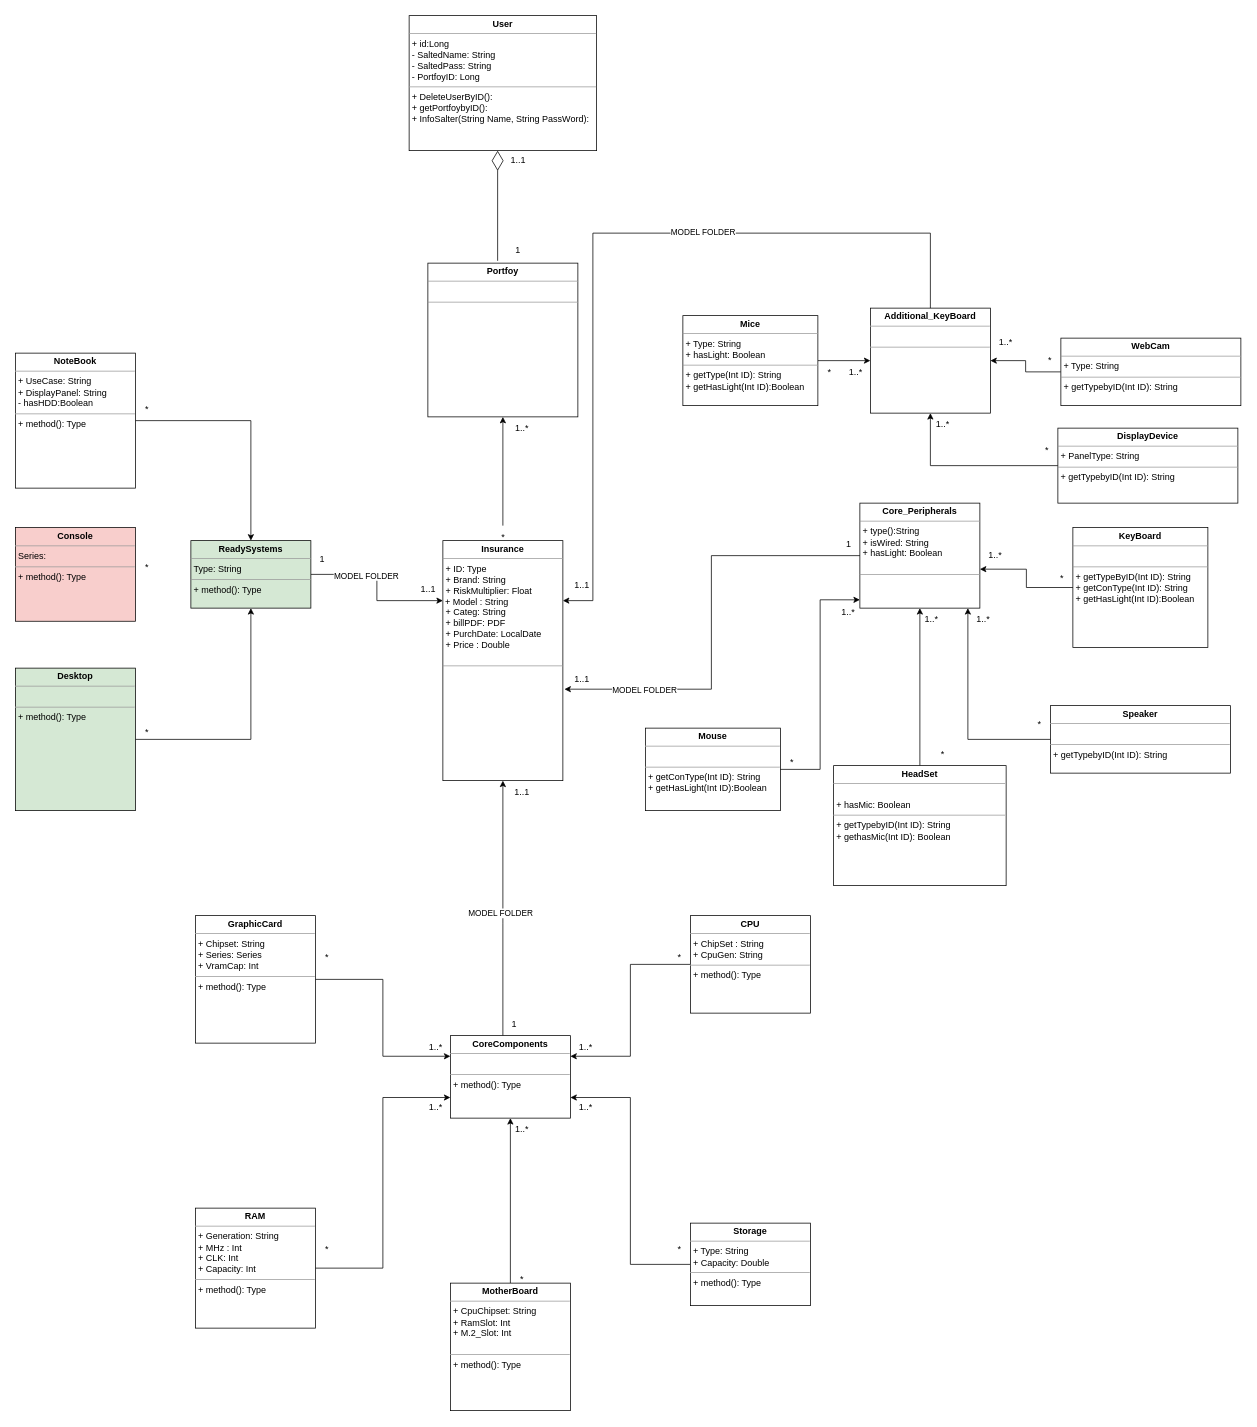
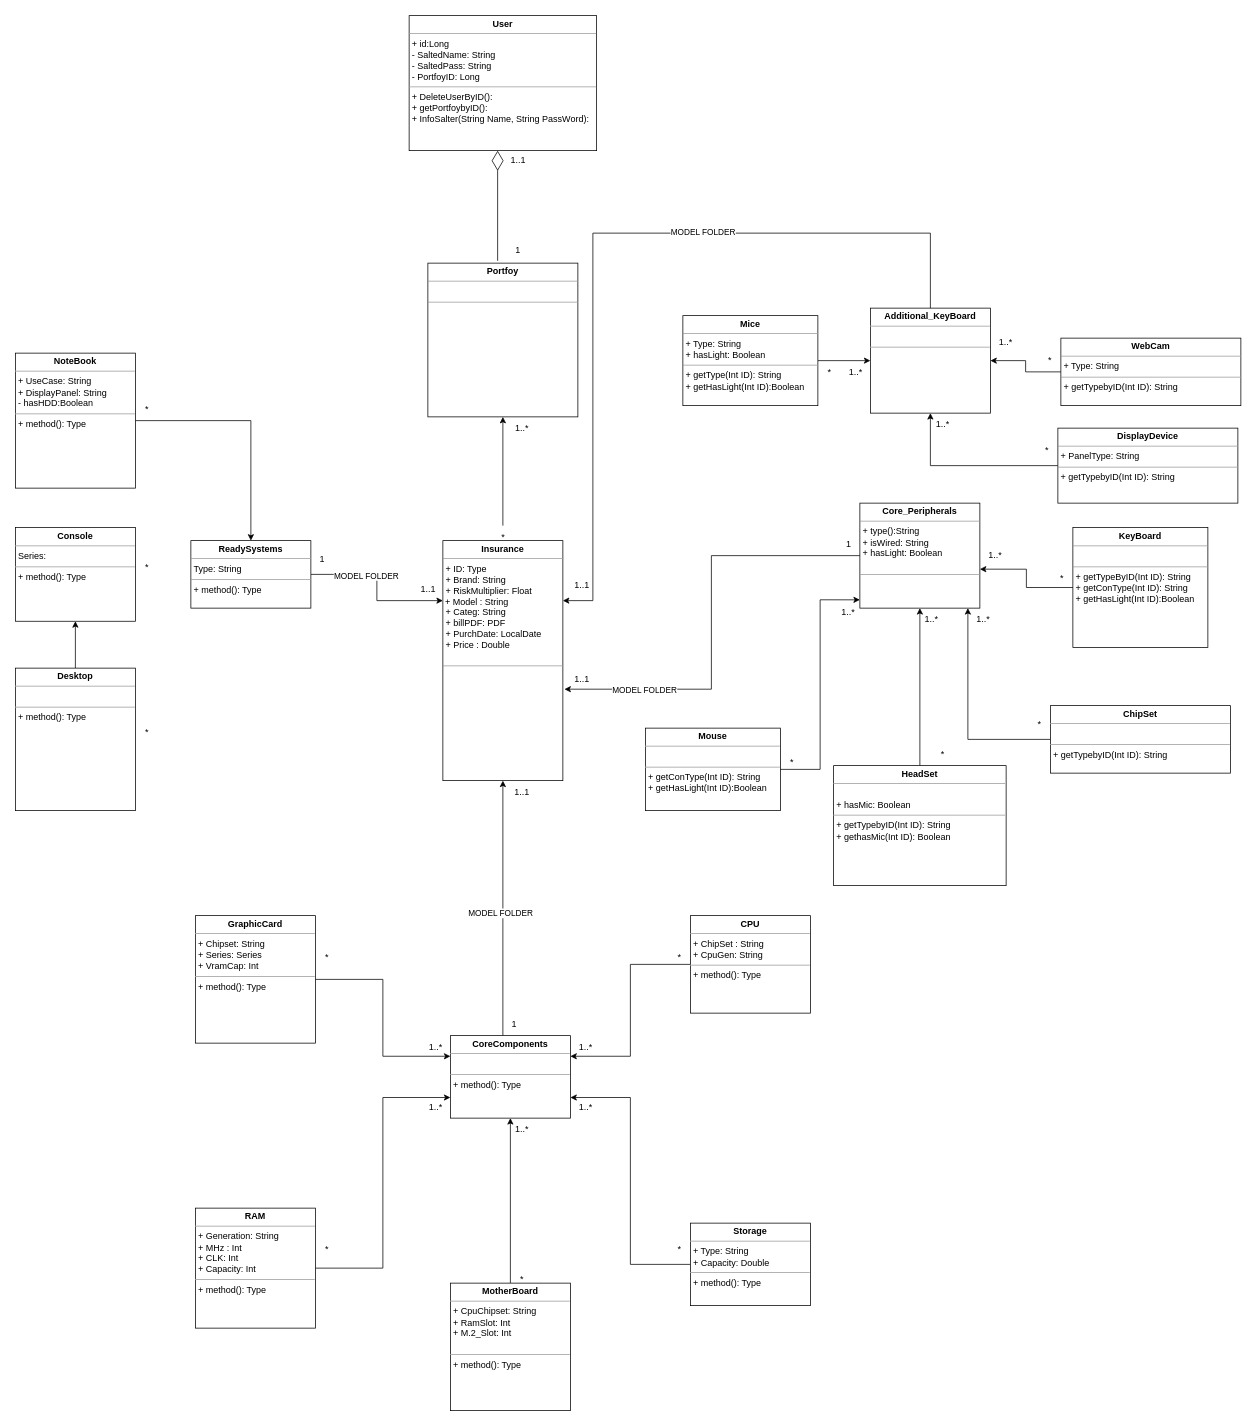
node "Console Series: + method(): Type": fillcolor #f8cecc -> #ffffff
node "ReadySystems Type: String + method(): Type": fillcolor #d5e8d4 -> #ffffff
node "Speaker + getTypebyID(Int ID): String": label "Speaker + getTypebyID(Int ID): String" -> "ChipSet + getTypebyID(Int ID): String"
node "Desktop + method(): Type": fillcolor #d5e8d4 -> #ffffff
edge "Desktop + method(): Type" -> "ReadySystems Type: String + method(): Type": now "Desktop + method(): Type" -> "Console Series: + method(): Type"
